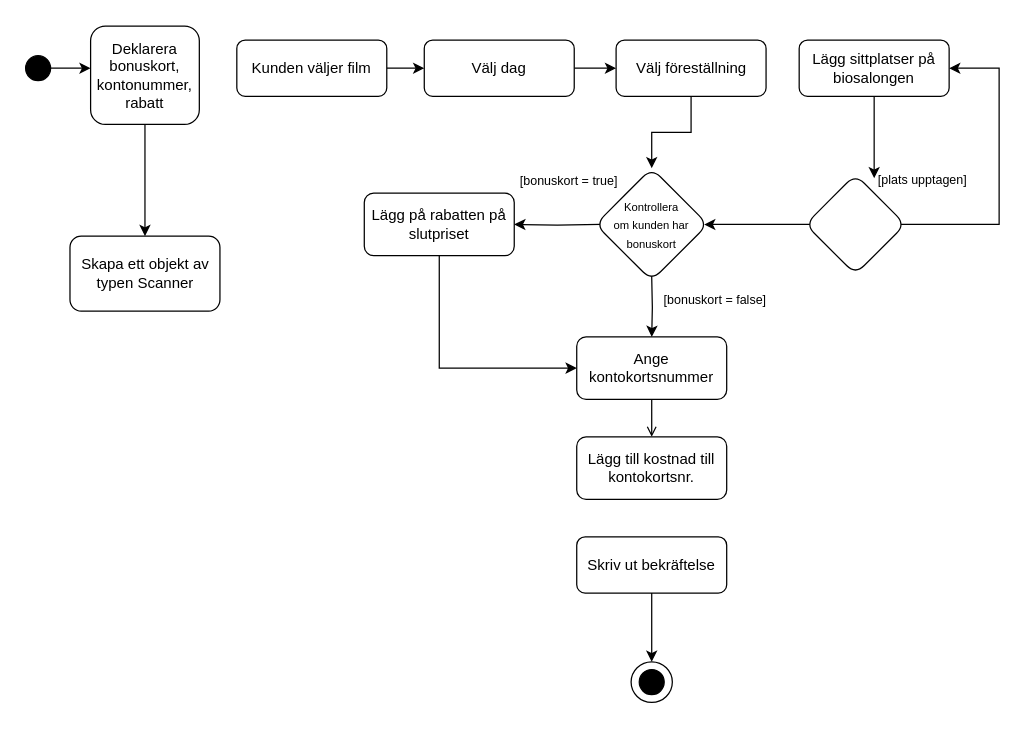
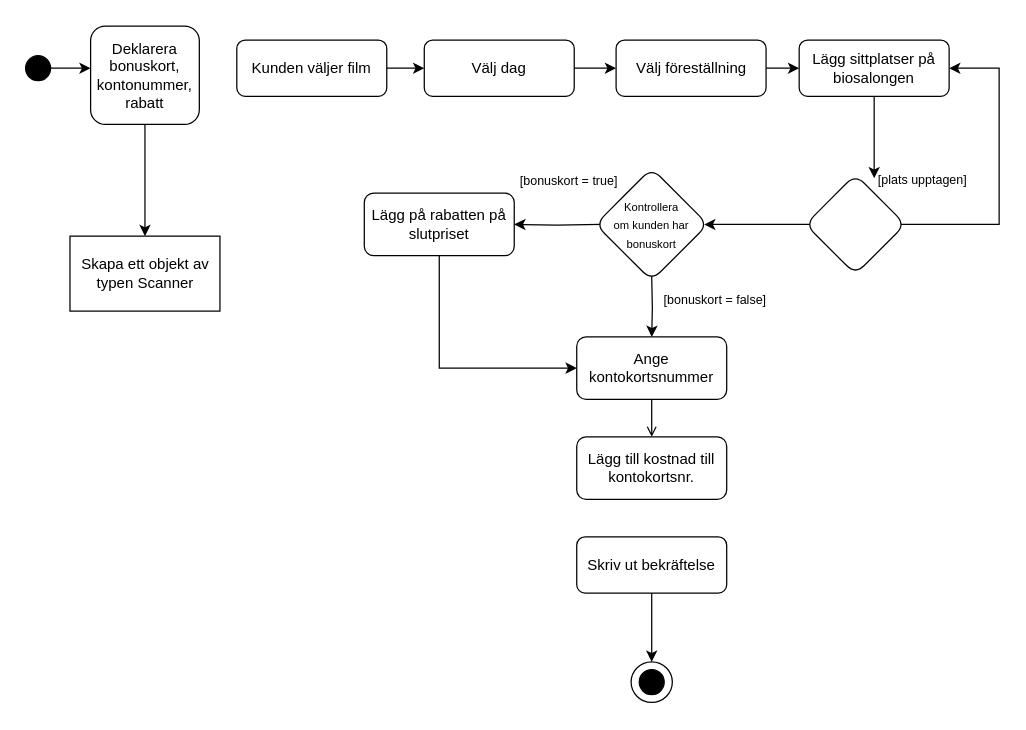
edge "Välj föreställning" -> "Kontrollera om kunden har bonuskort": now "Välj föreställning" -> "Lägg sittplatser på biosalongen"
node "Skapa ett objekt av typen Scanner": shape rounded rectangle -> rectangle
